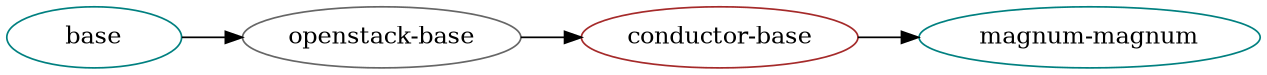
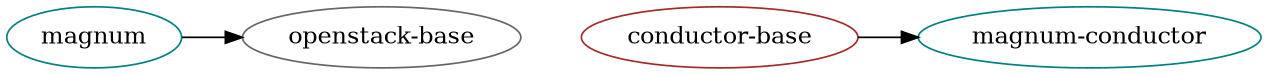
node "base": label "base" -> "magnum"
edge "openstack-base" -> "conductor-base": removed
node "magnum-magnum": label "magnum-magnum" -> "magnum-conductor"
